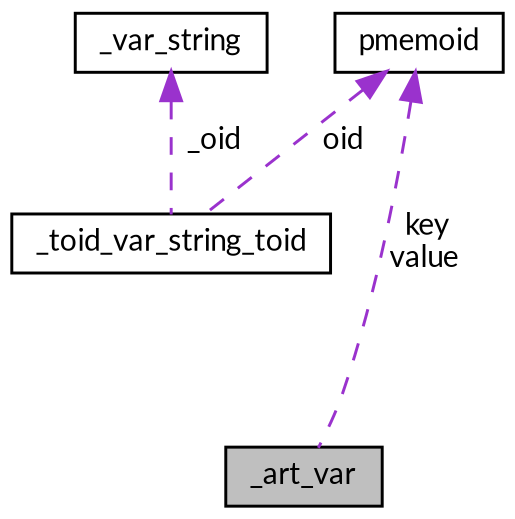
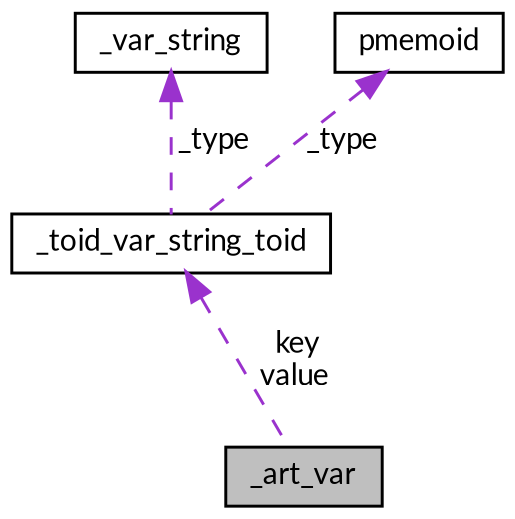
edge "_toid_var_string_toid" -> "_var_string": label " _oid" -> " _type"
edge "_toid_var_string_toid" -> "pmemoid": label " oid" -> " _type"
edge "_art_var" -> "pmemoid": now "_art_var" -> "_toid_var_string_toid"
